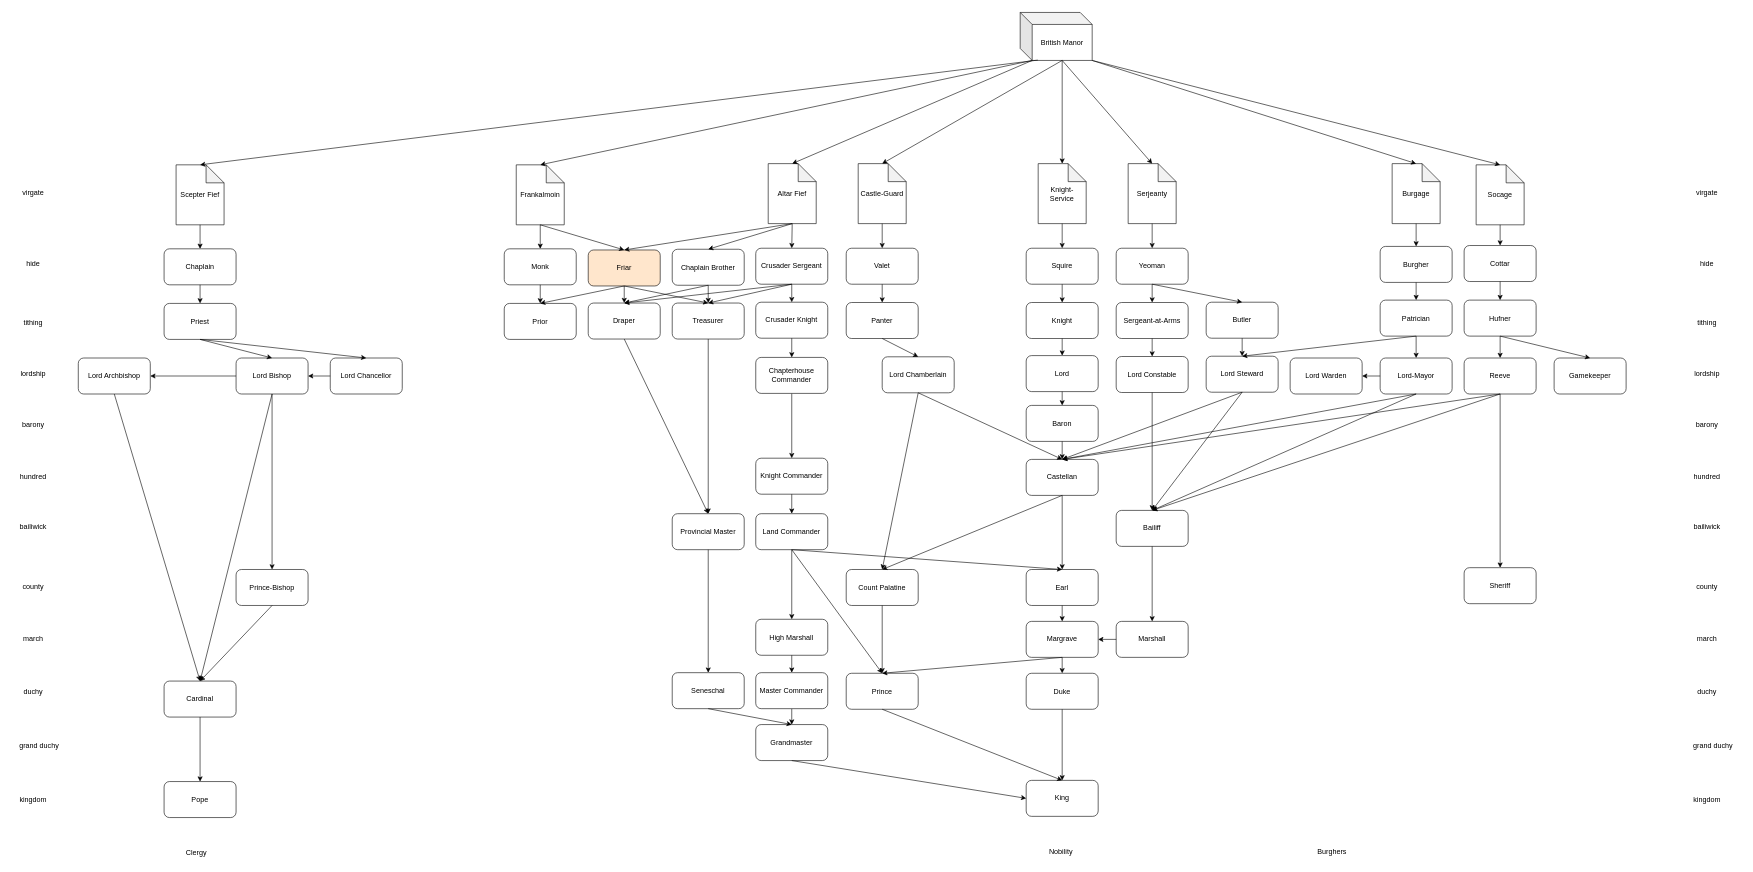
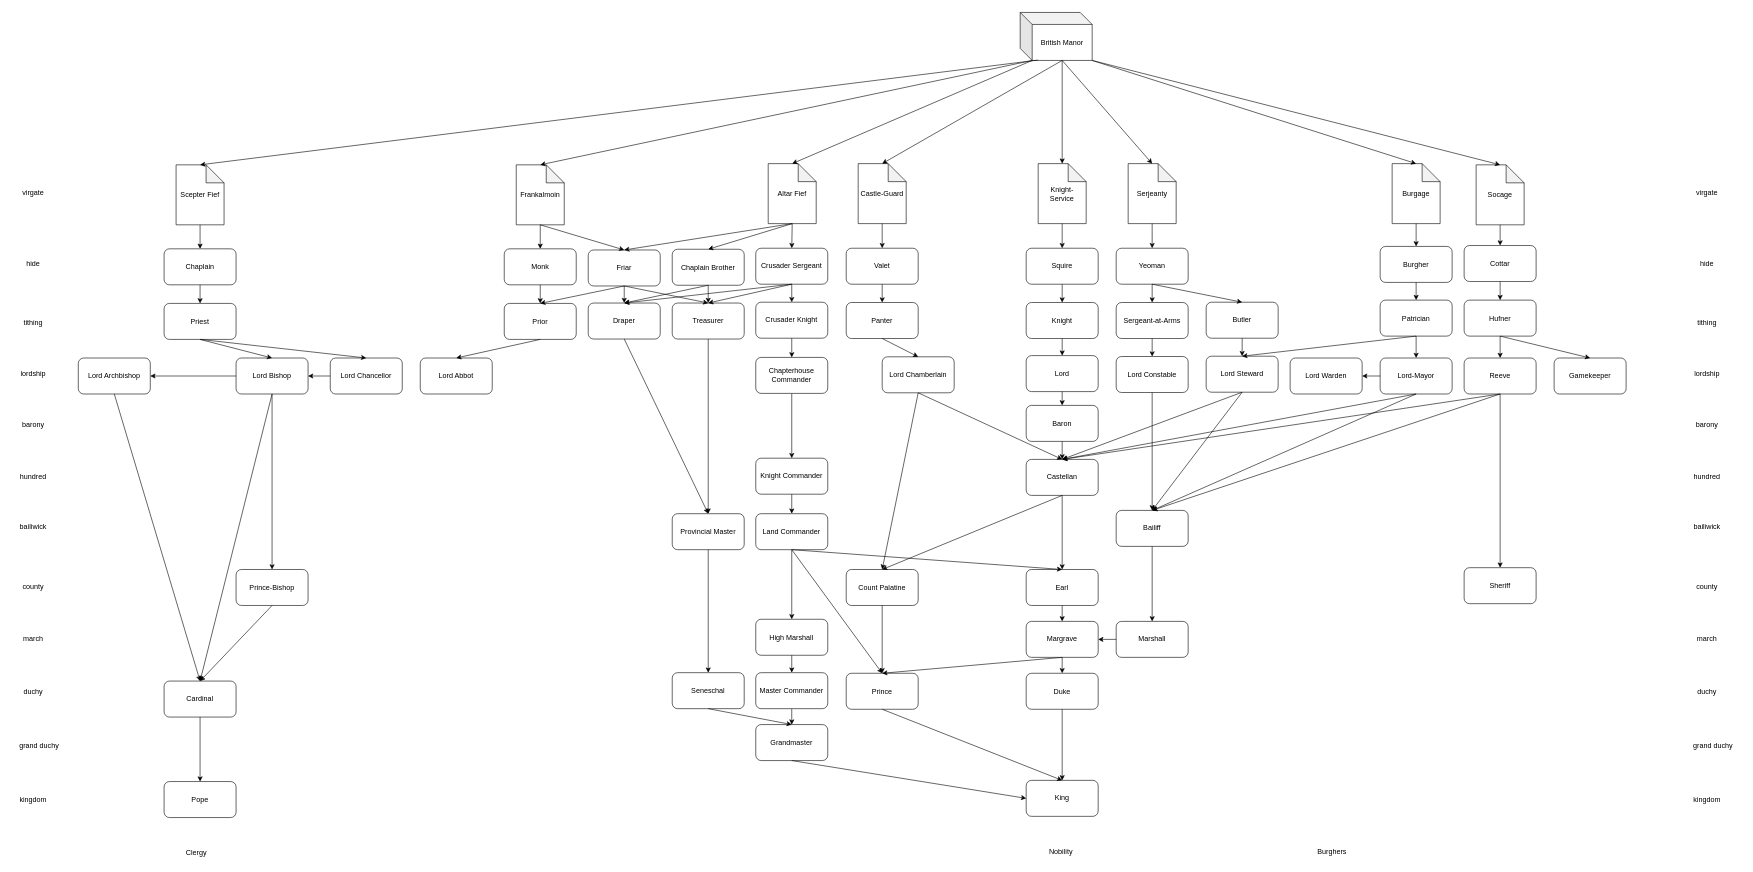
node "Friar": fillcolor #ffe6cc -> #ffffff
edge "Prior" -> "Lord Abbot": added
node "Lord Abbot": added
